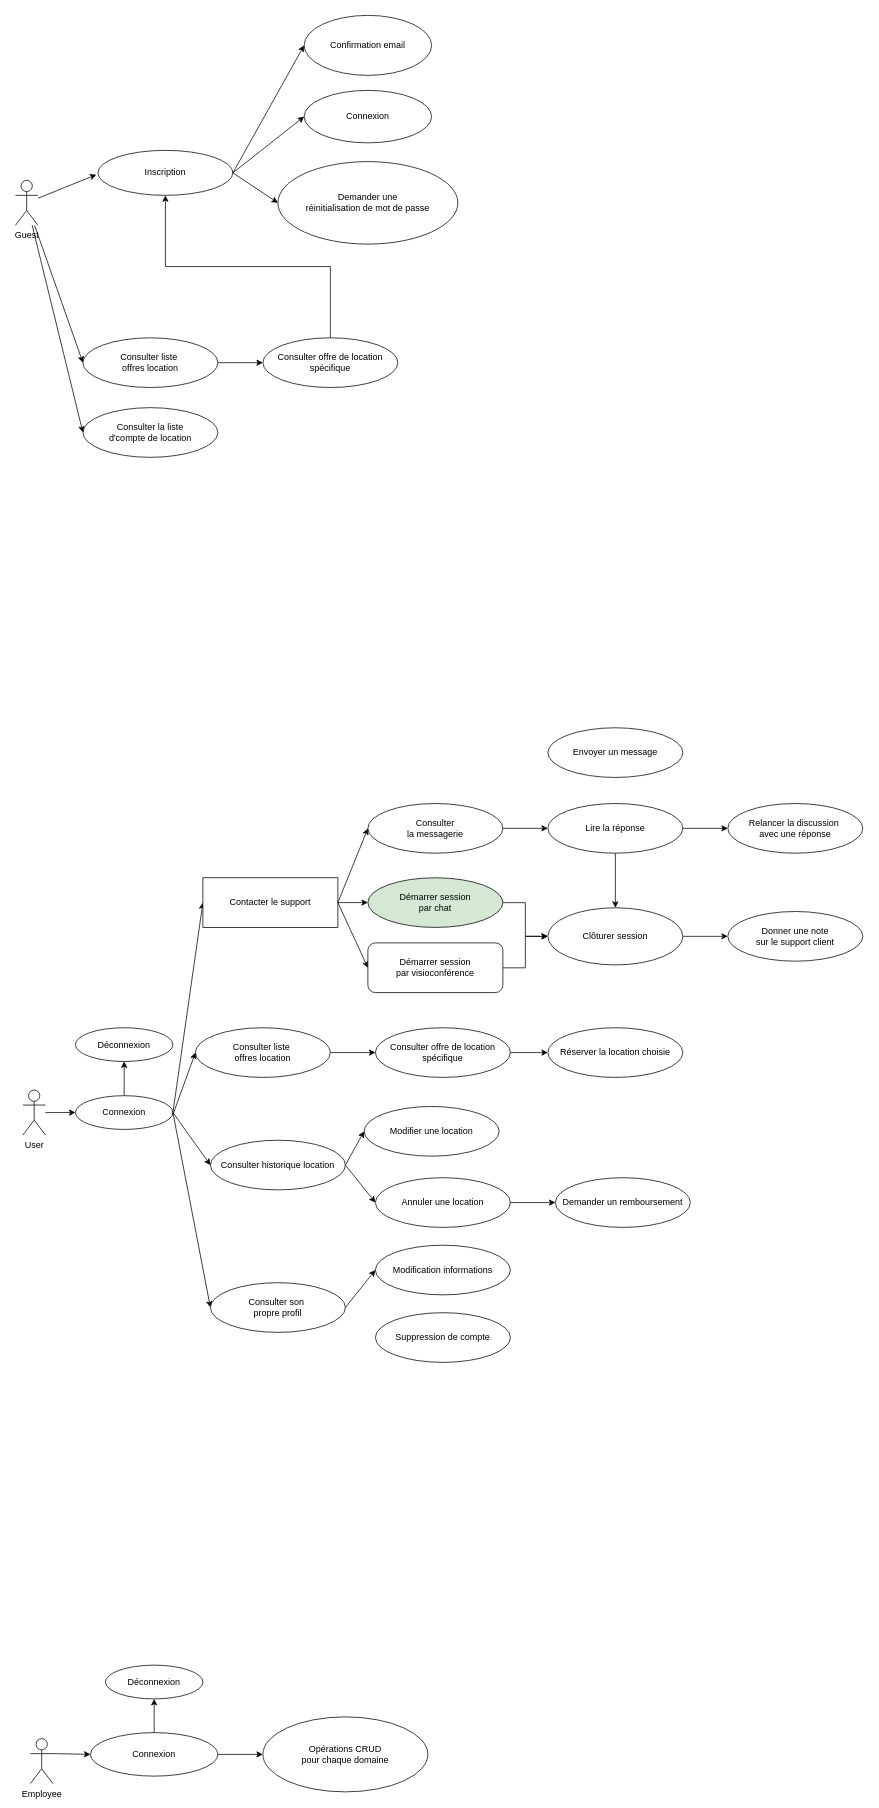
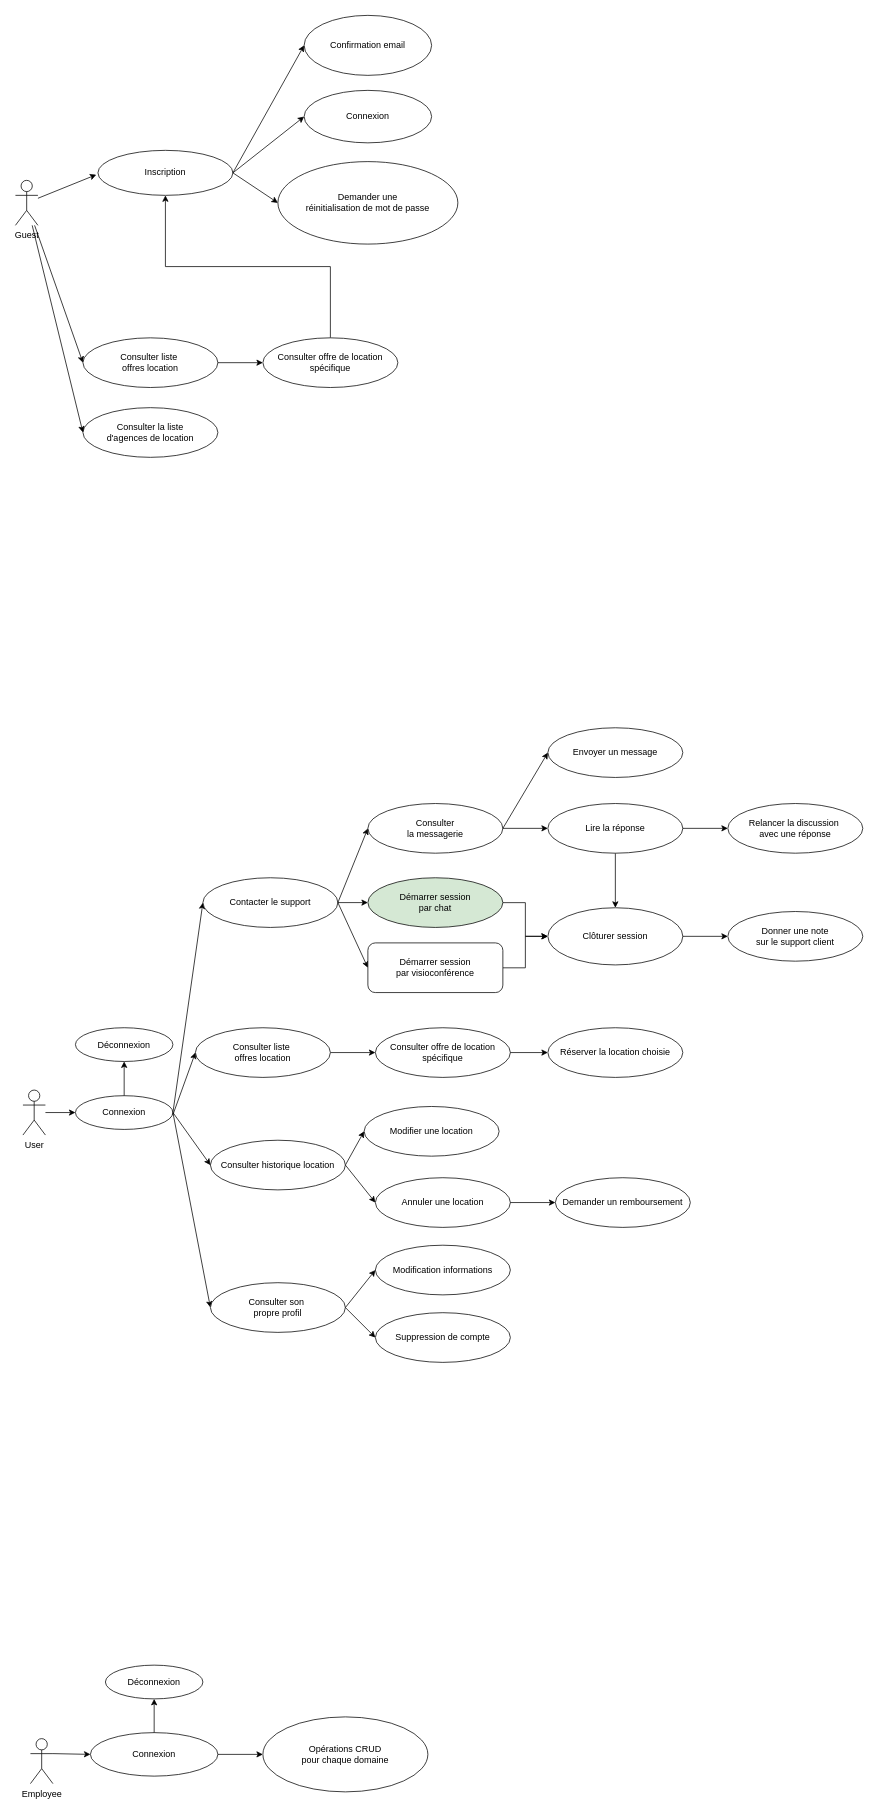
node "Consulter la liste d'compte de location": label "Consulter la liste d'compte de location" -> "Consulter la liste d'agences de location"
edge "Consulter la messagerie" -> "Envoyer un message": added
node "Contacter le support": shape rectangle -> ellipse
edge "Consulter son propre profil" -> "Suppression de compte": added
